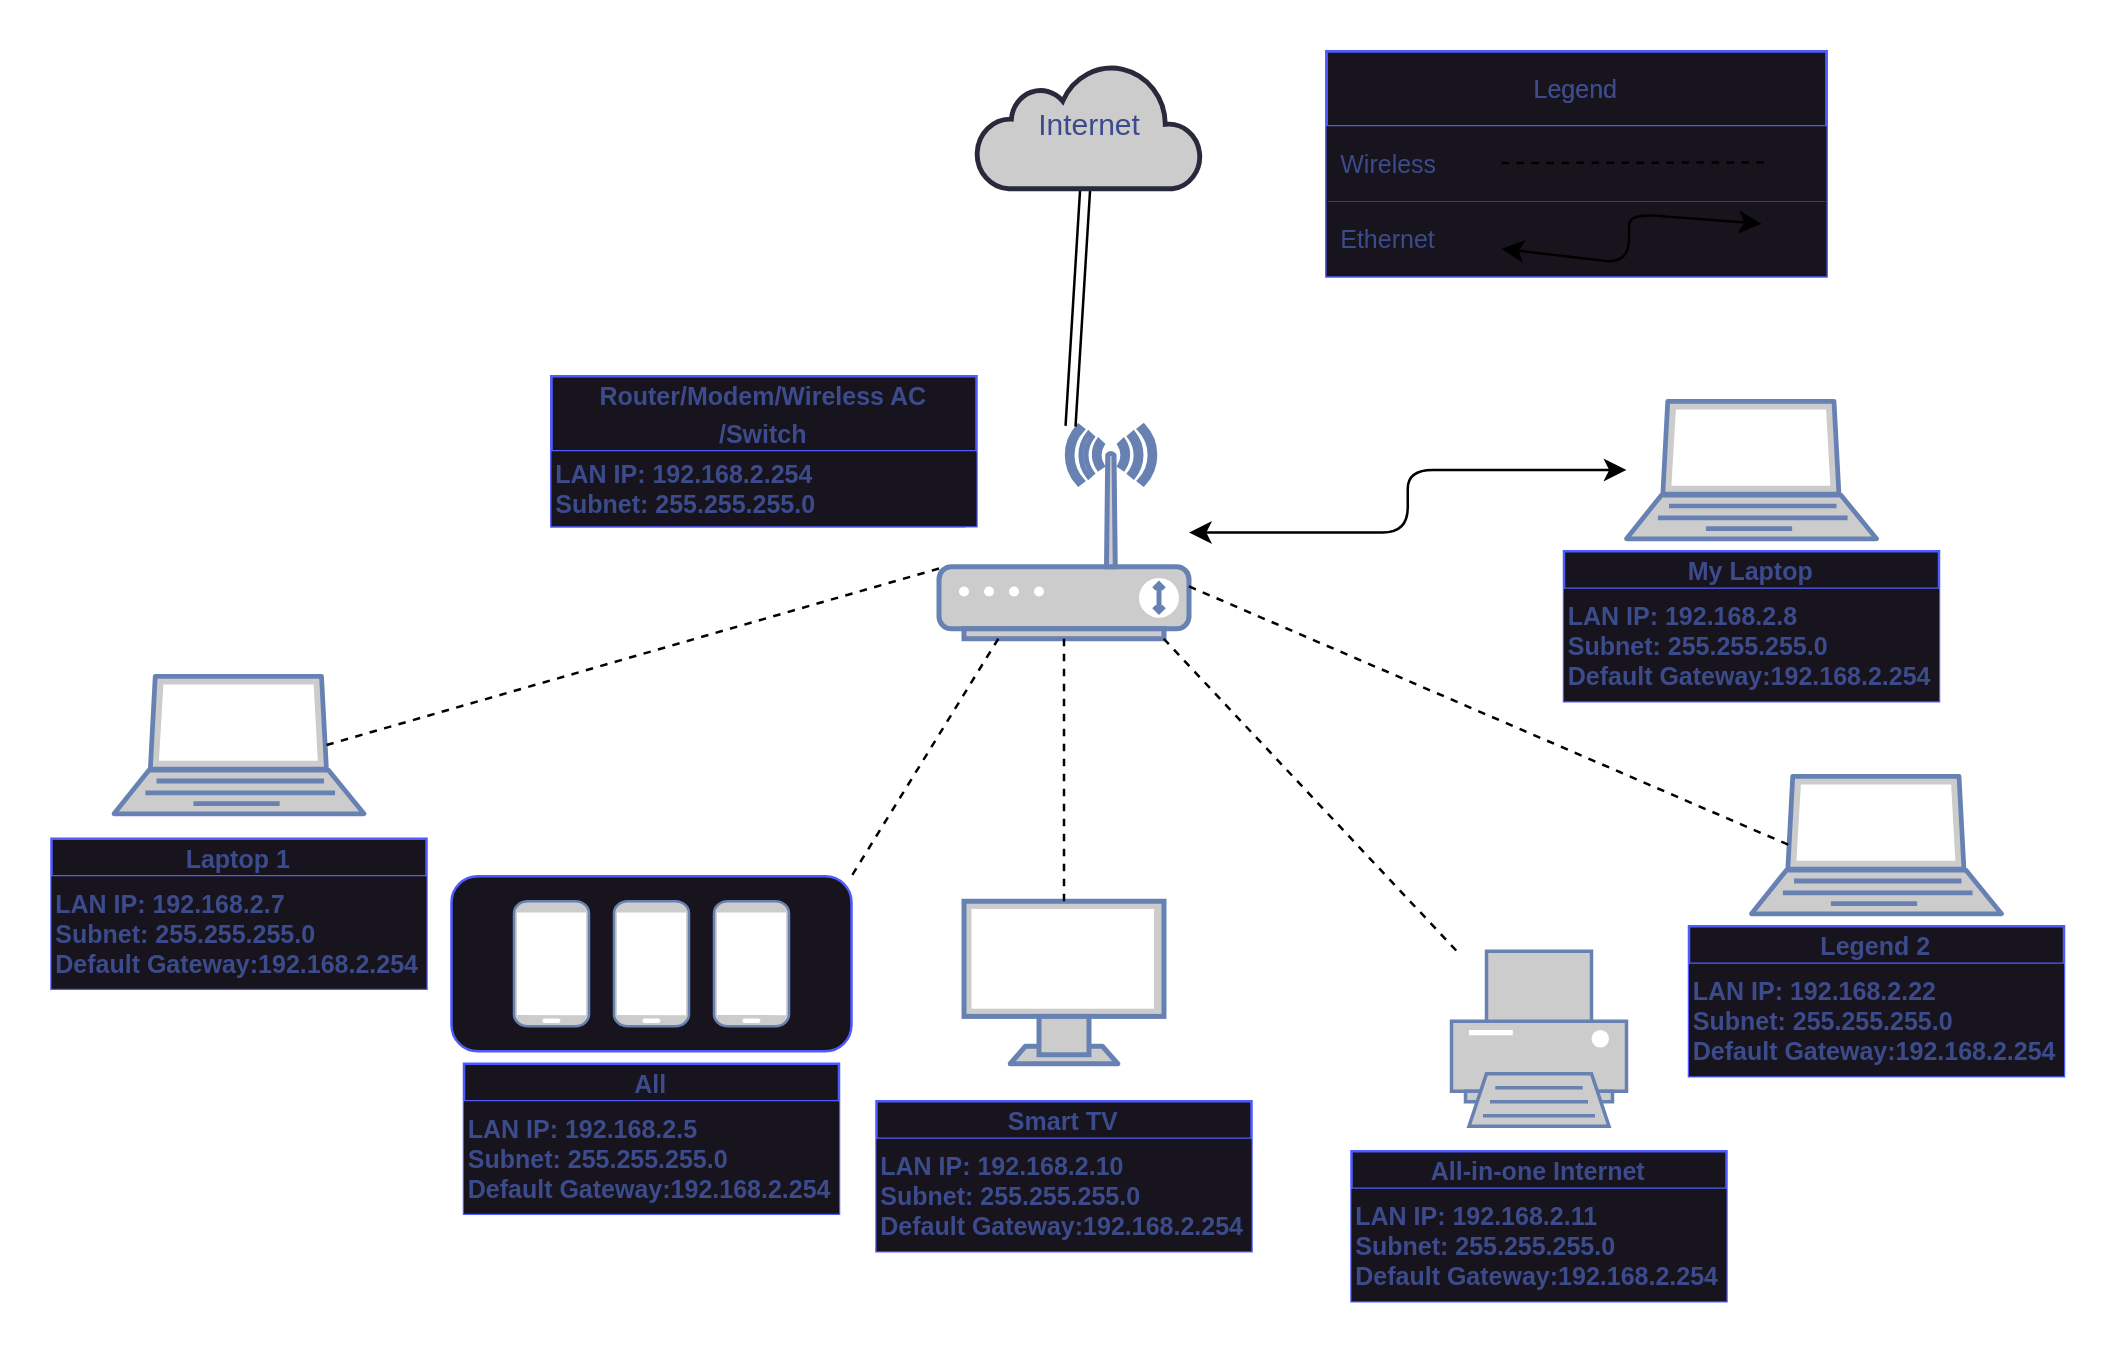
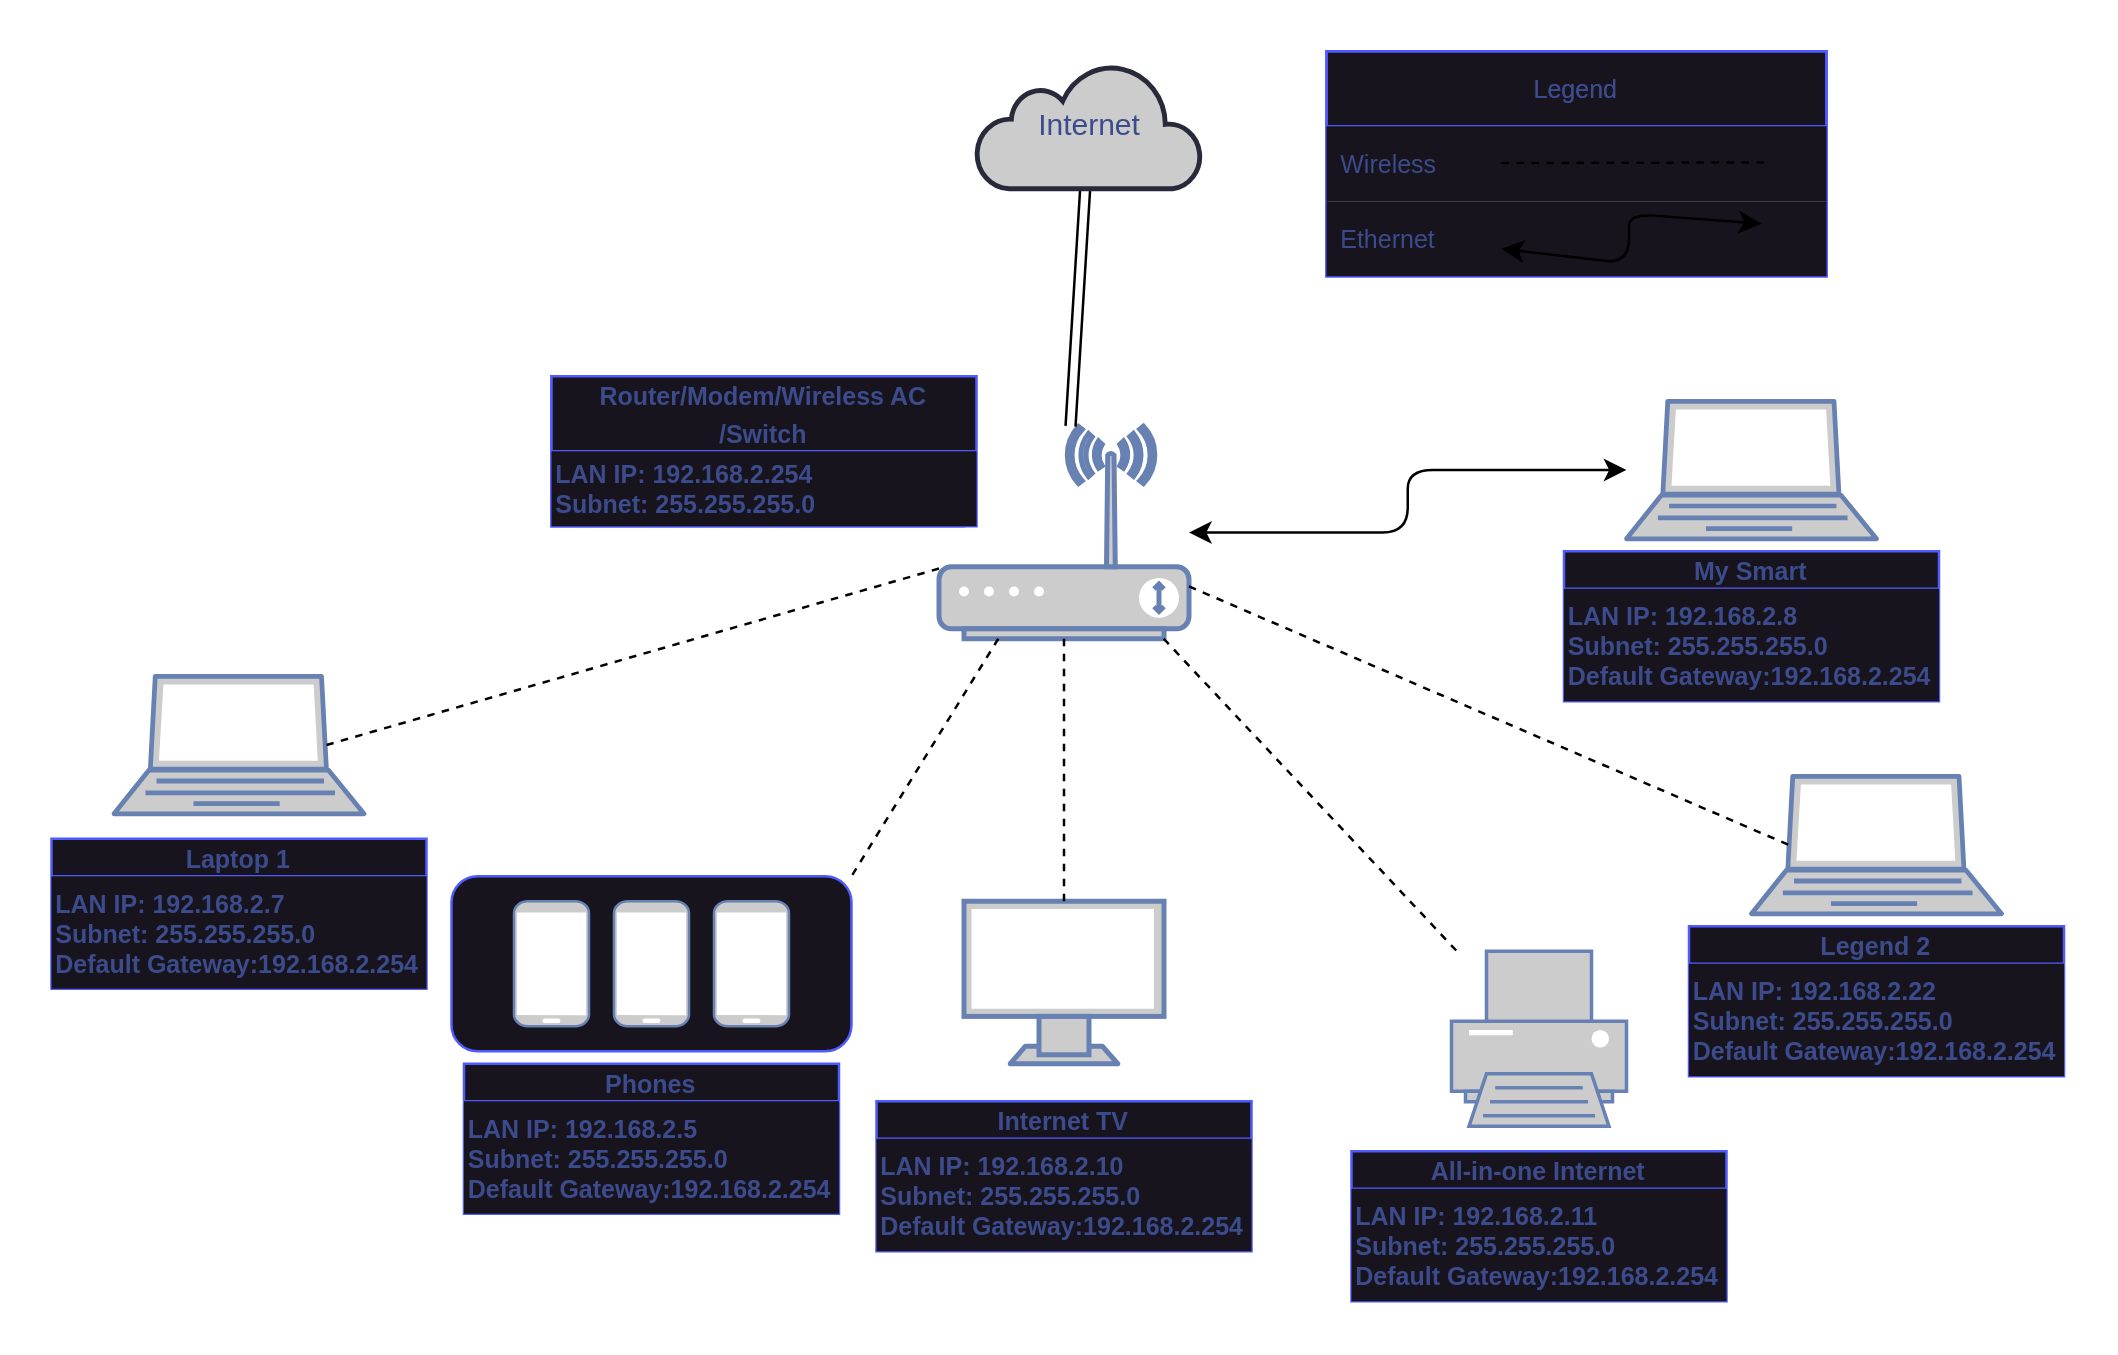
node "My Laptop": label "My Laptop" -> "My Smart"
node "All": label "All" -> "Phones"
node "Smart TV": label "Smart TV" -> "Internet TV"
